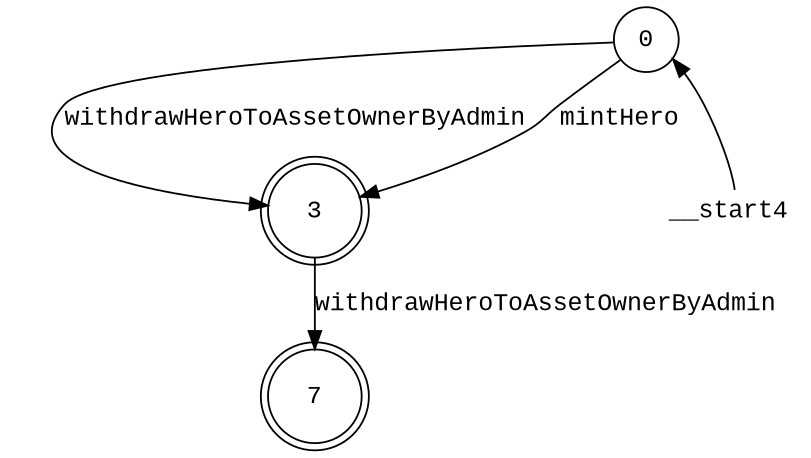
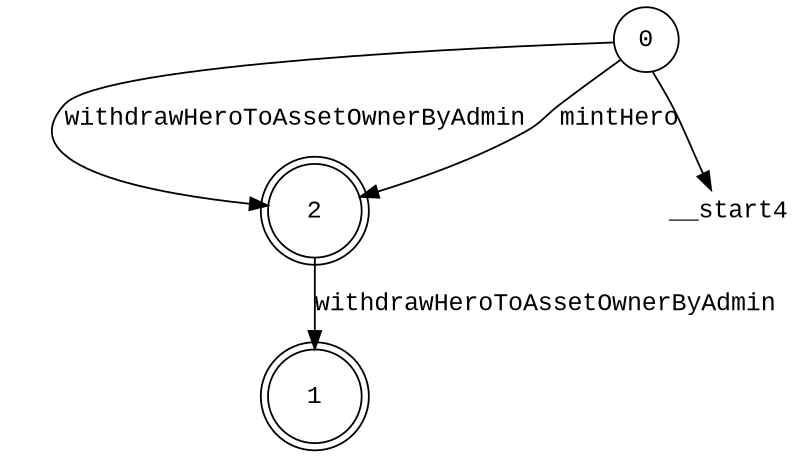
edge "__start4" -> "0": reversed
node "3": label "3" -> "2"
node "7": label "7" -> "1"
